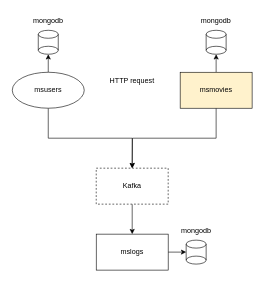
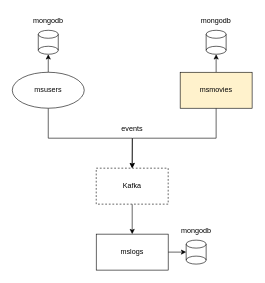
node "HTTP request": removed
node "events": added
